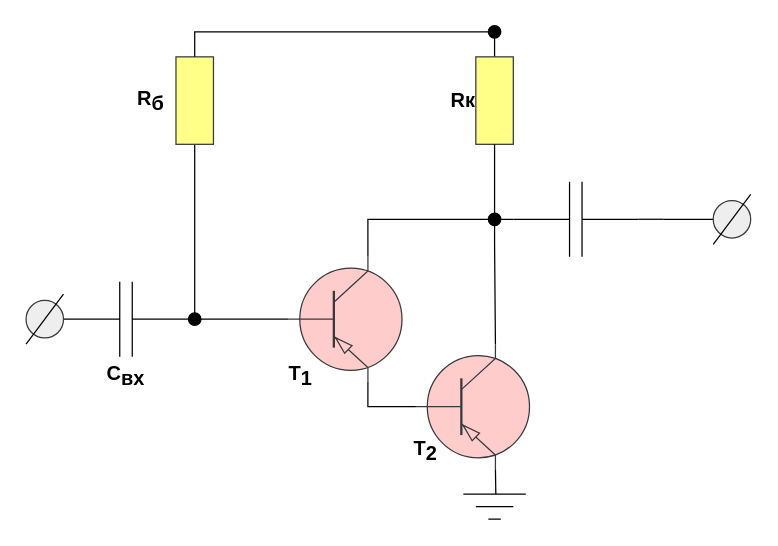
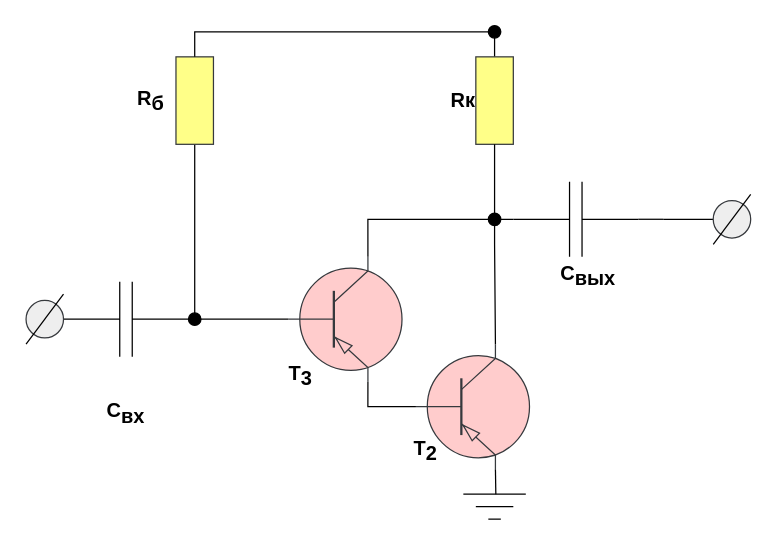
node "Свых": added
node "Свх": moved (126, 376) -> (126, 413)
node "T1": label "T1" -> "T3"
